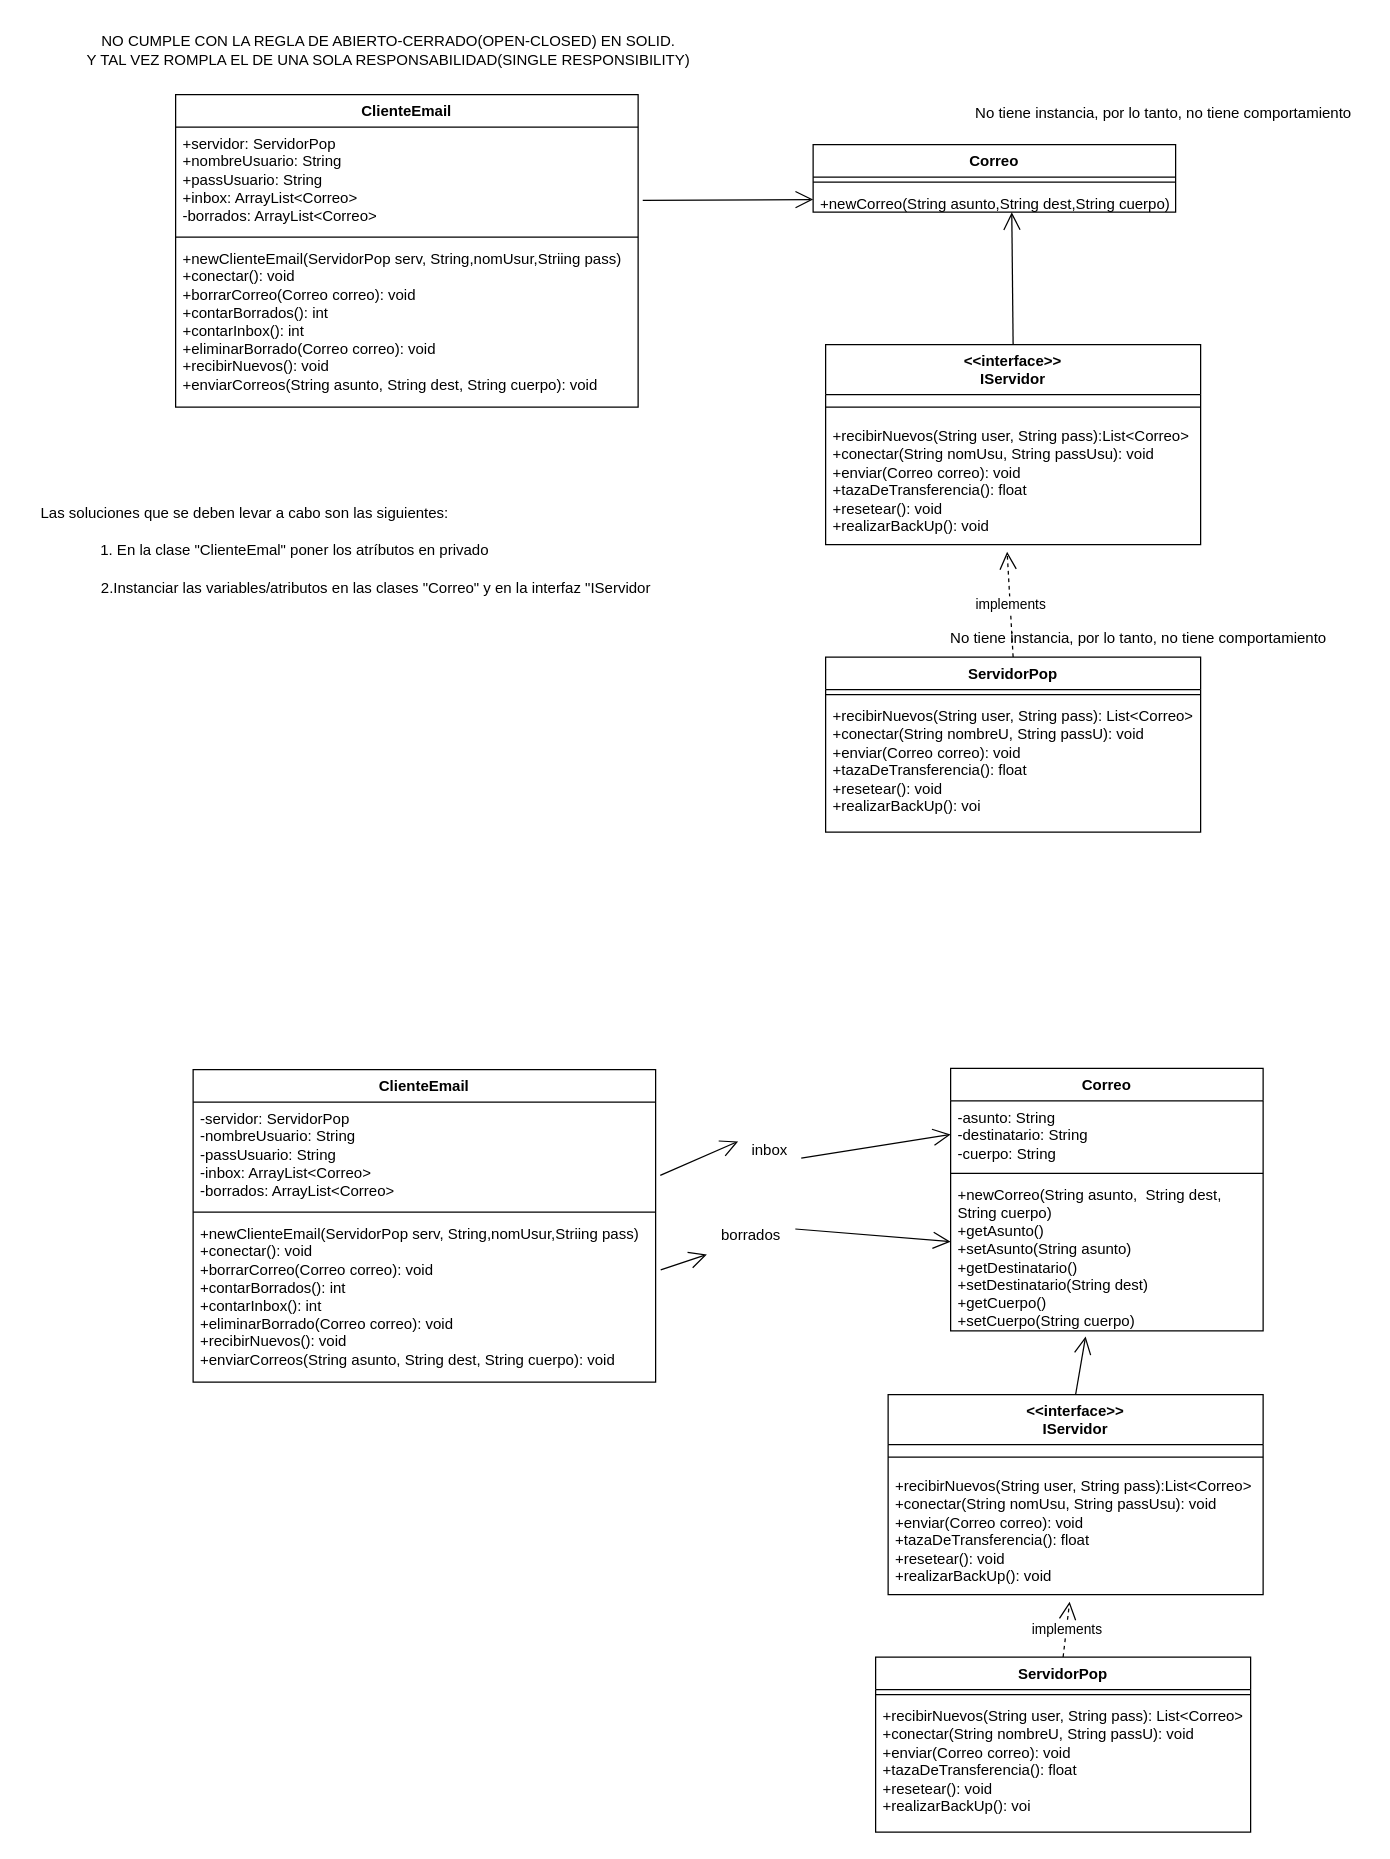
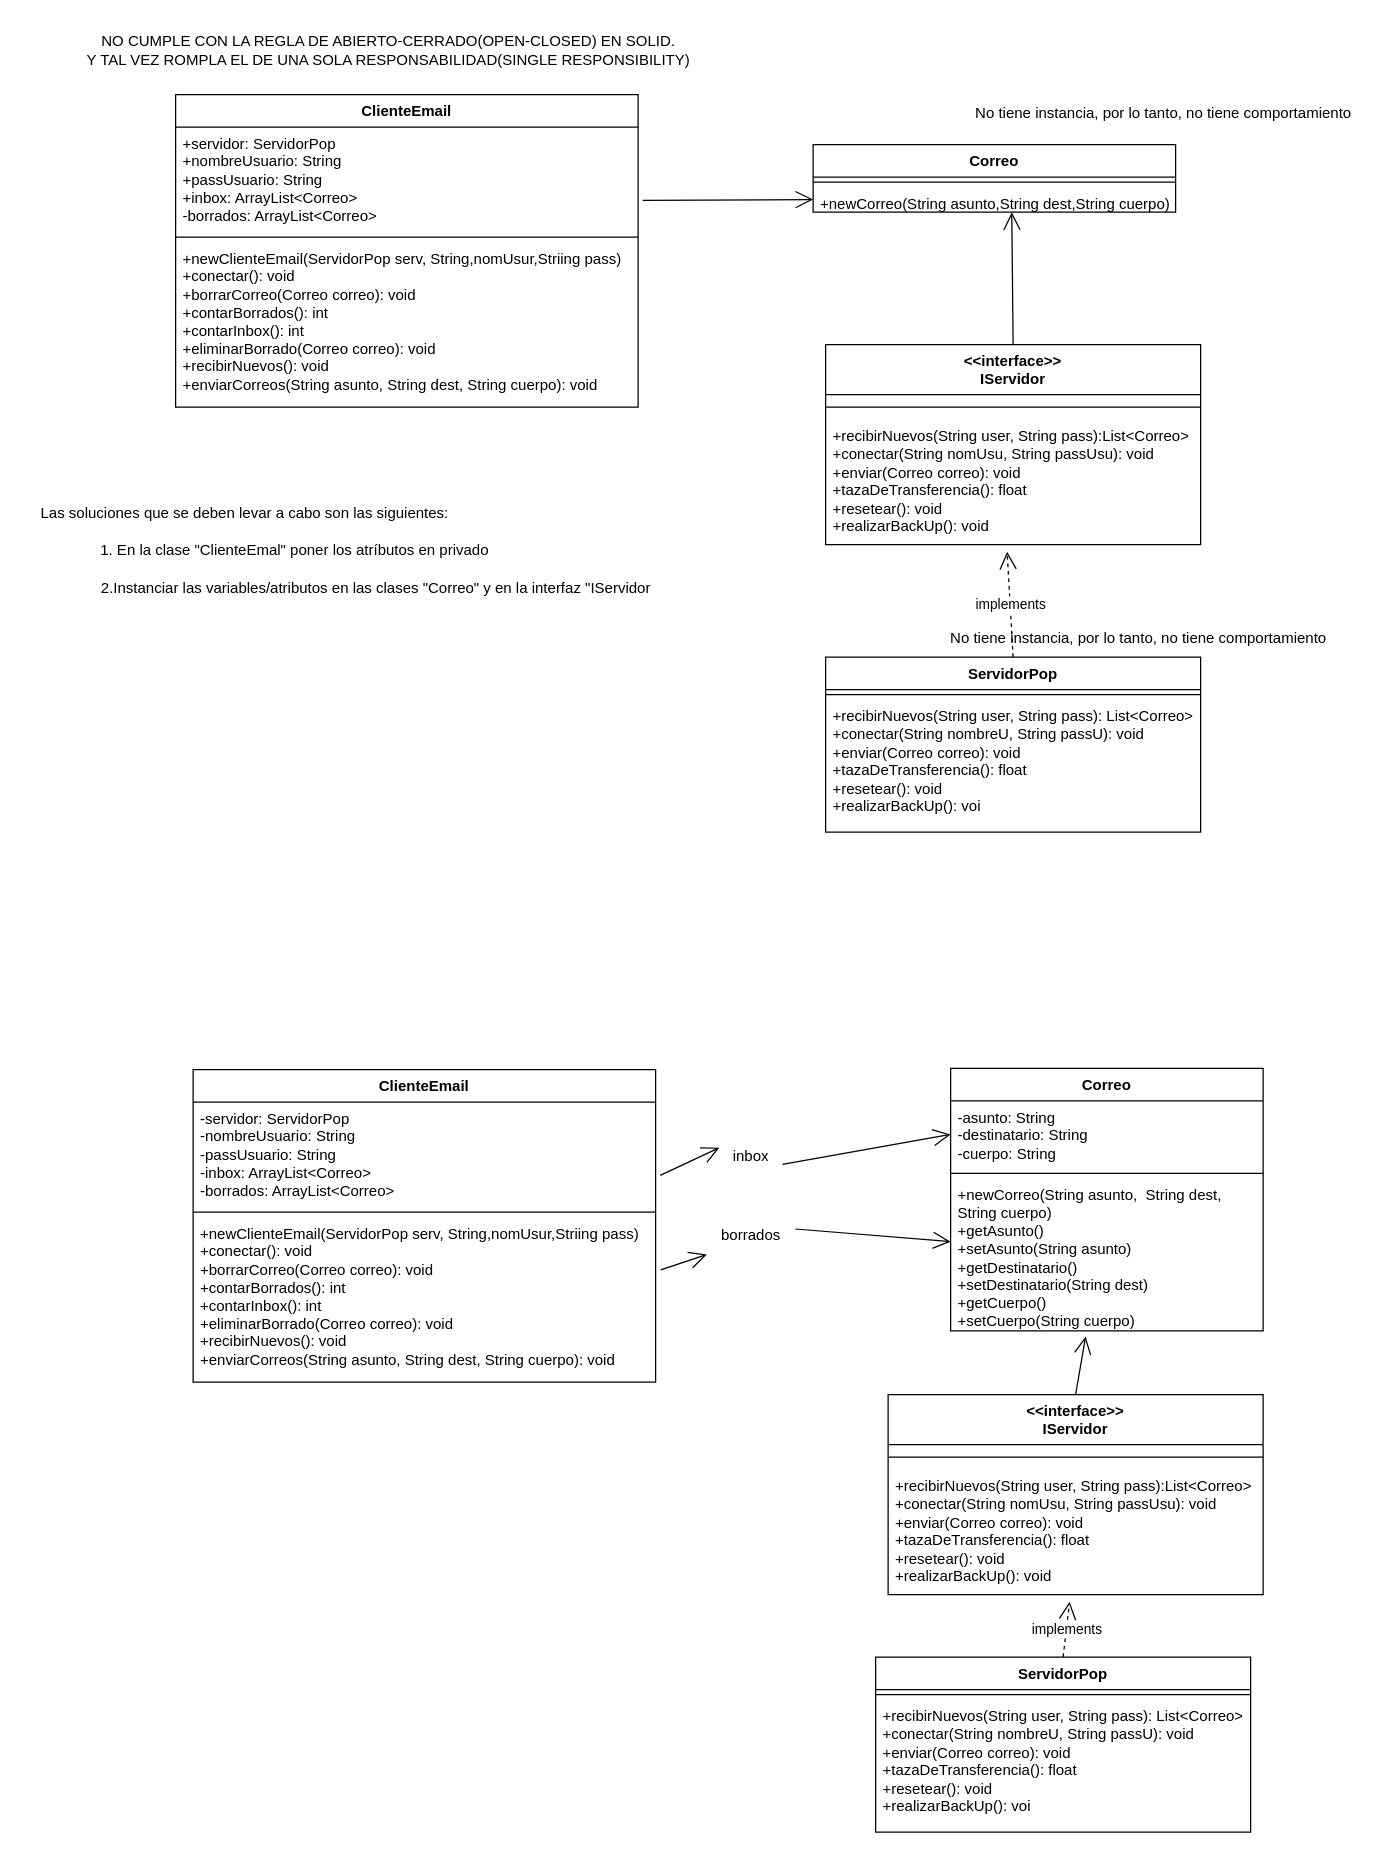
node "inbox": moved (769, 1151) -> (751, 1157)
